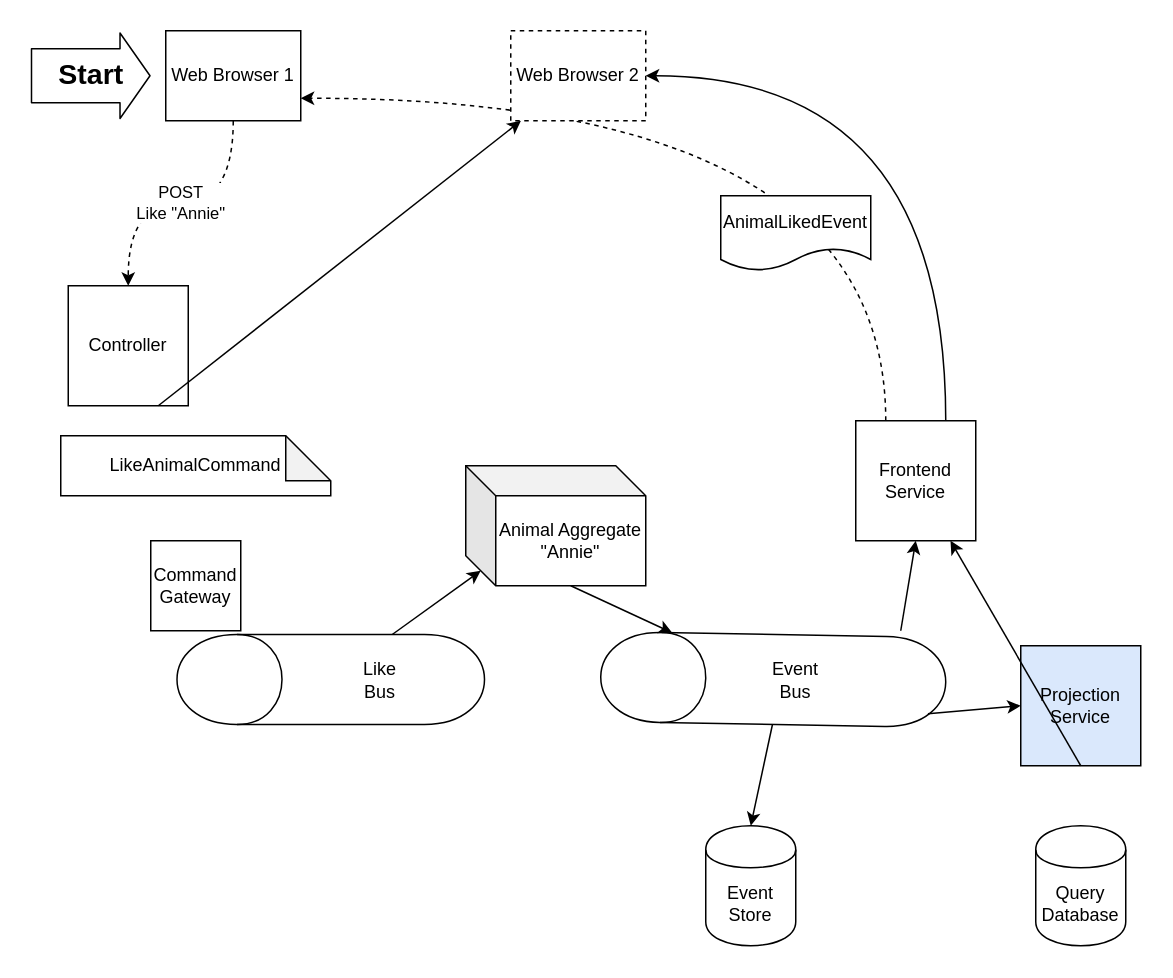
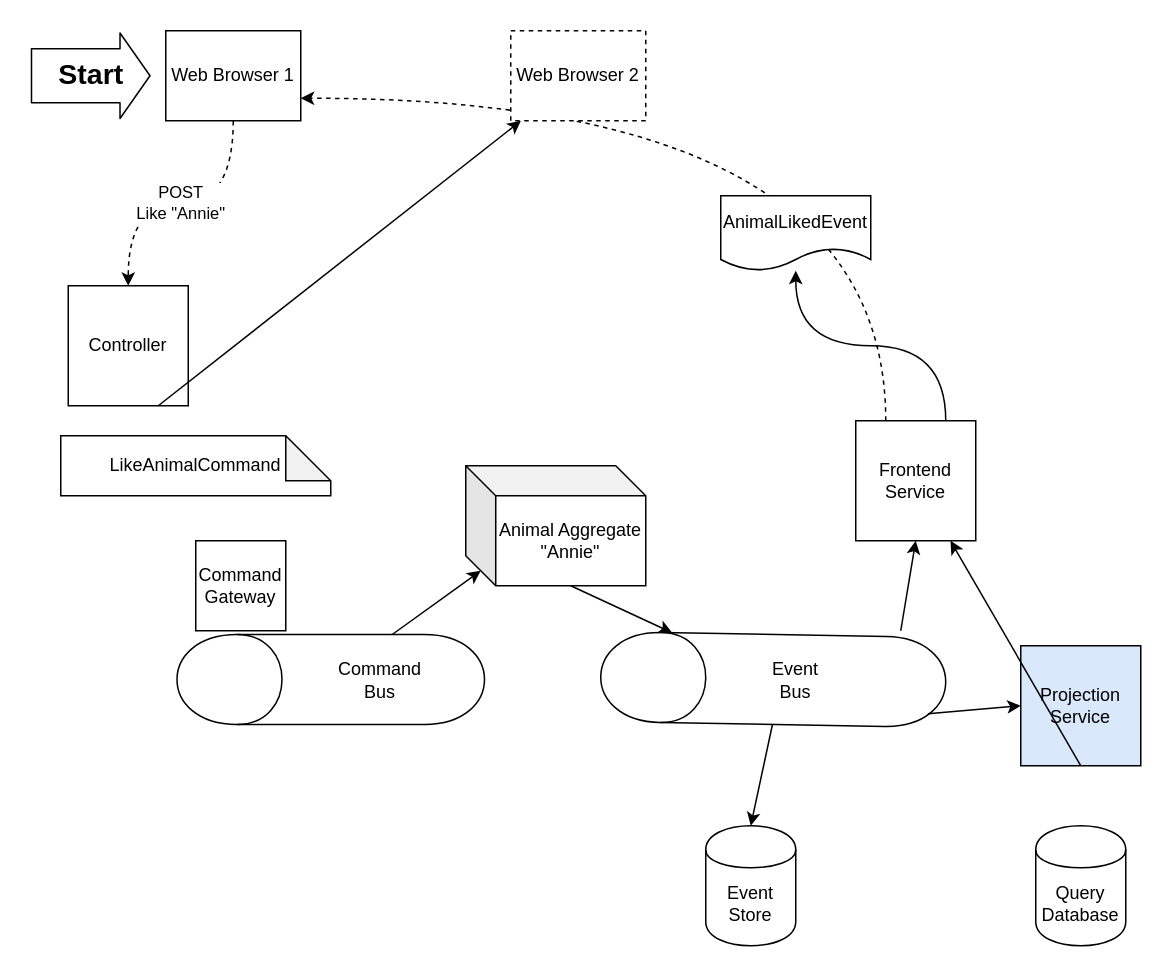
edge "Frontend Service" -> "Web Browser 2": now "Frontend Service" -> "AnimalLikedEvent"
node "Command Gateway": moved (196, 586) -> (241, 586)
node "Like Bus": label "Like Bus" -> "Command Bus"
